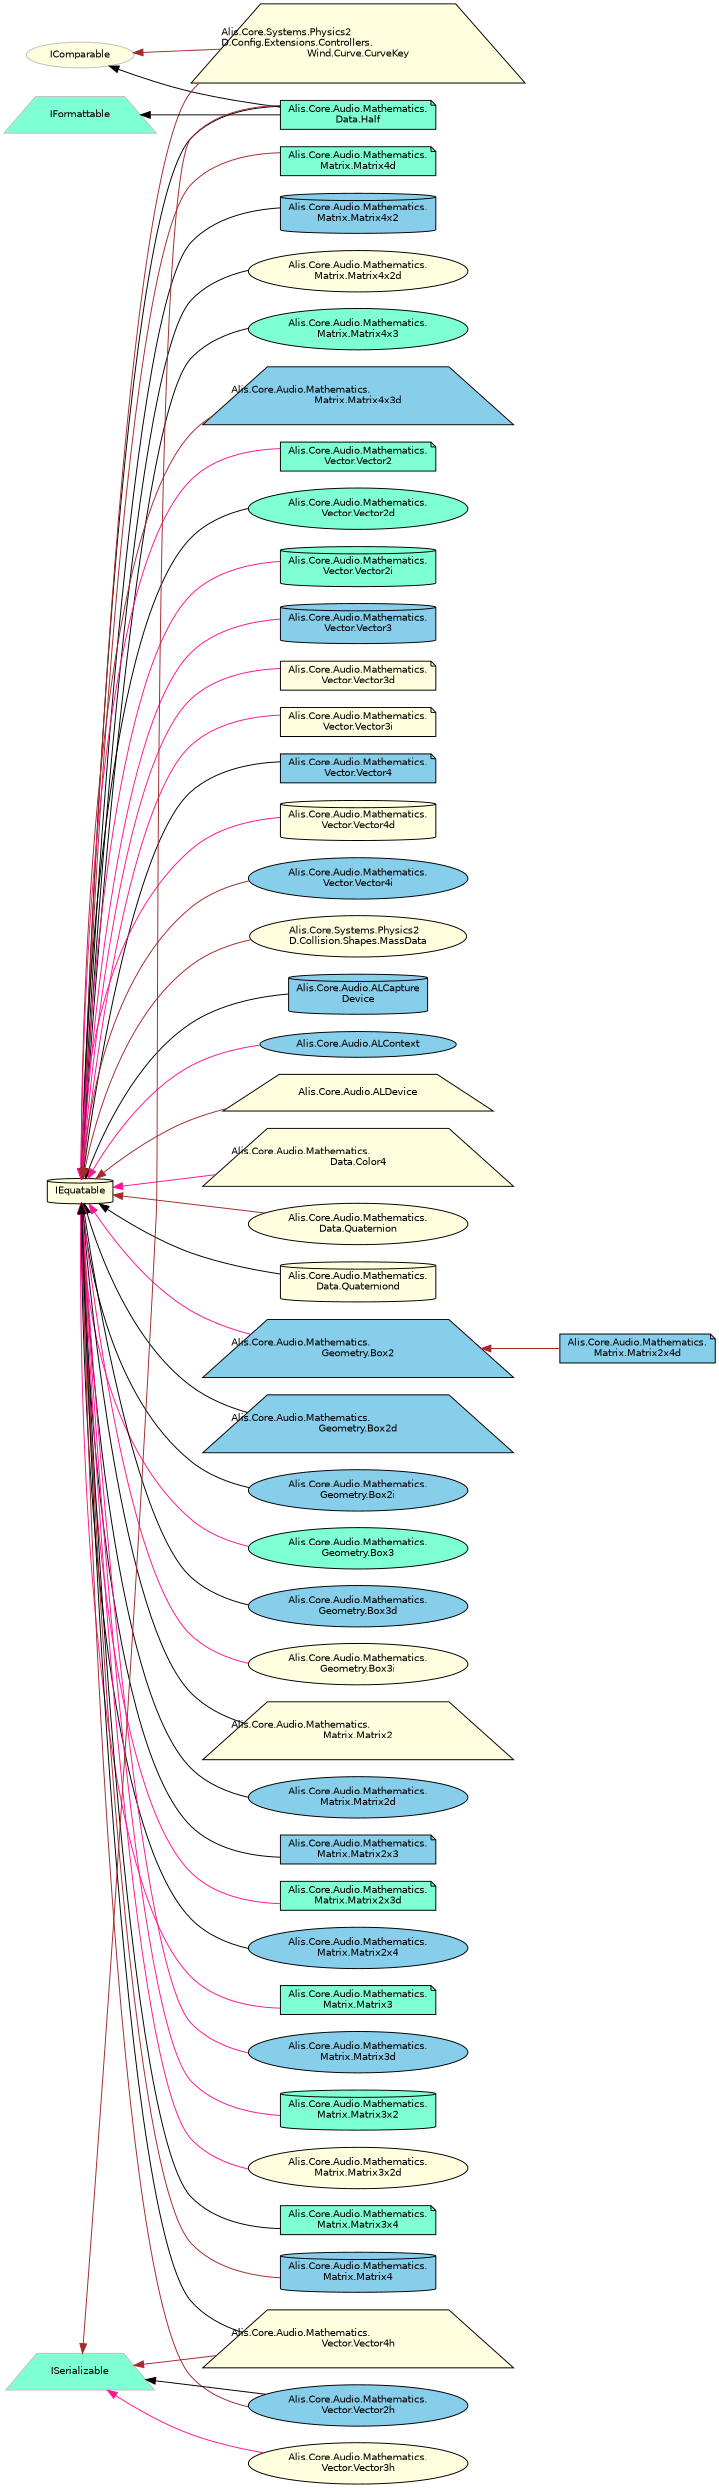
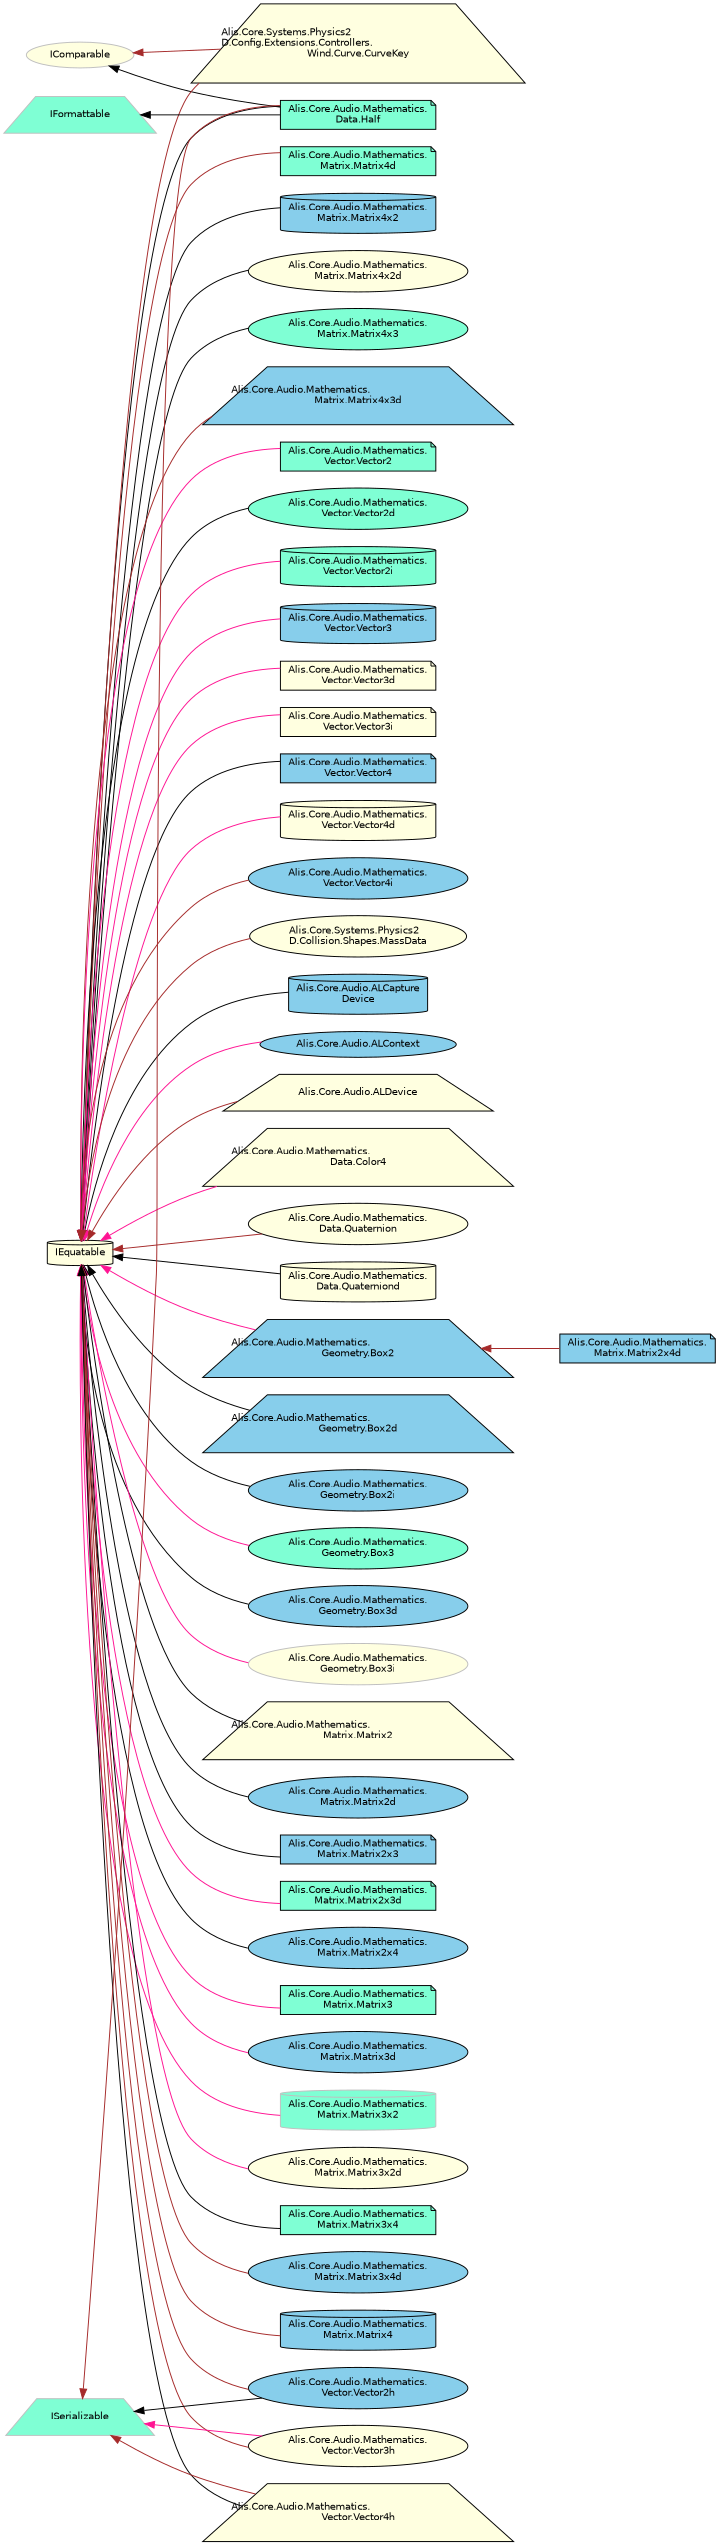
node "Alis.Core.Audio.Mathematics. Geometry.Box3i": color black -> grey75
edge "Alis.Core.Audio.Mathematics. Vector.Vector3h" -> "IEquatable": added
node "Alis.Core.Audio.Mathematics. Matrix.Matrix3x2": color black -> grey75
node "Alis.Core.Audio.Mathematics. Matrix.Matrix3x4d": added
